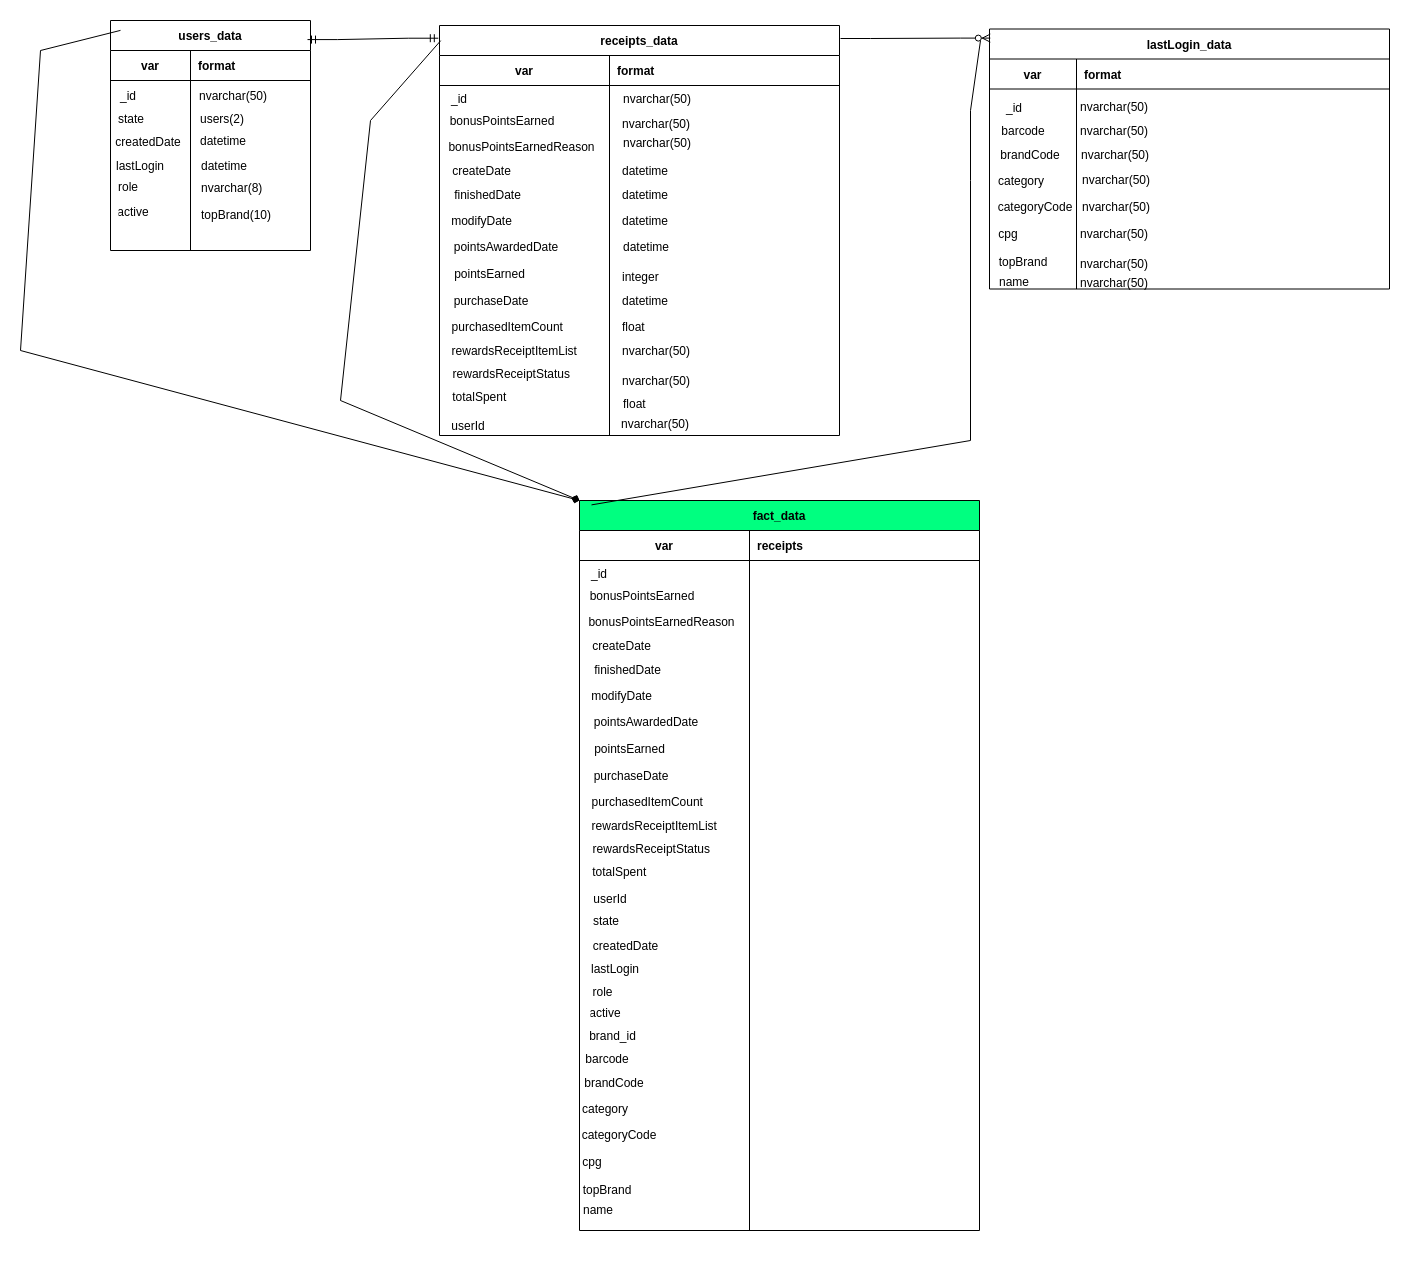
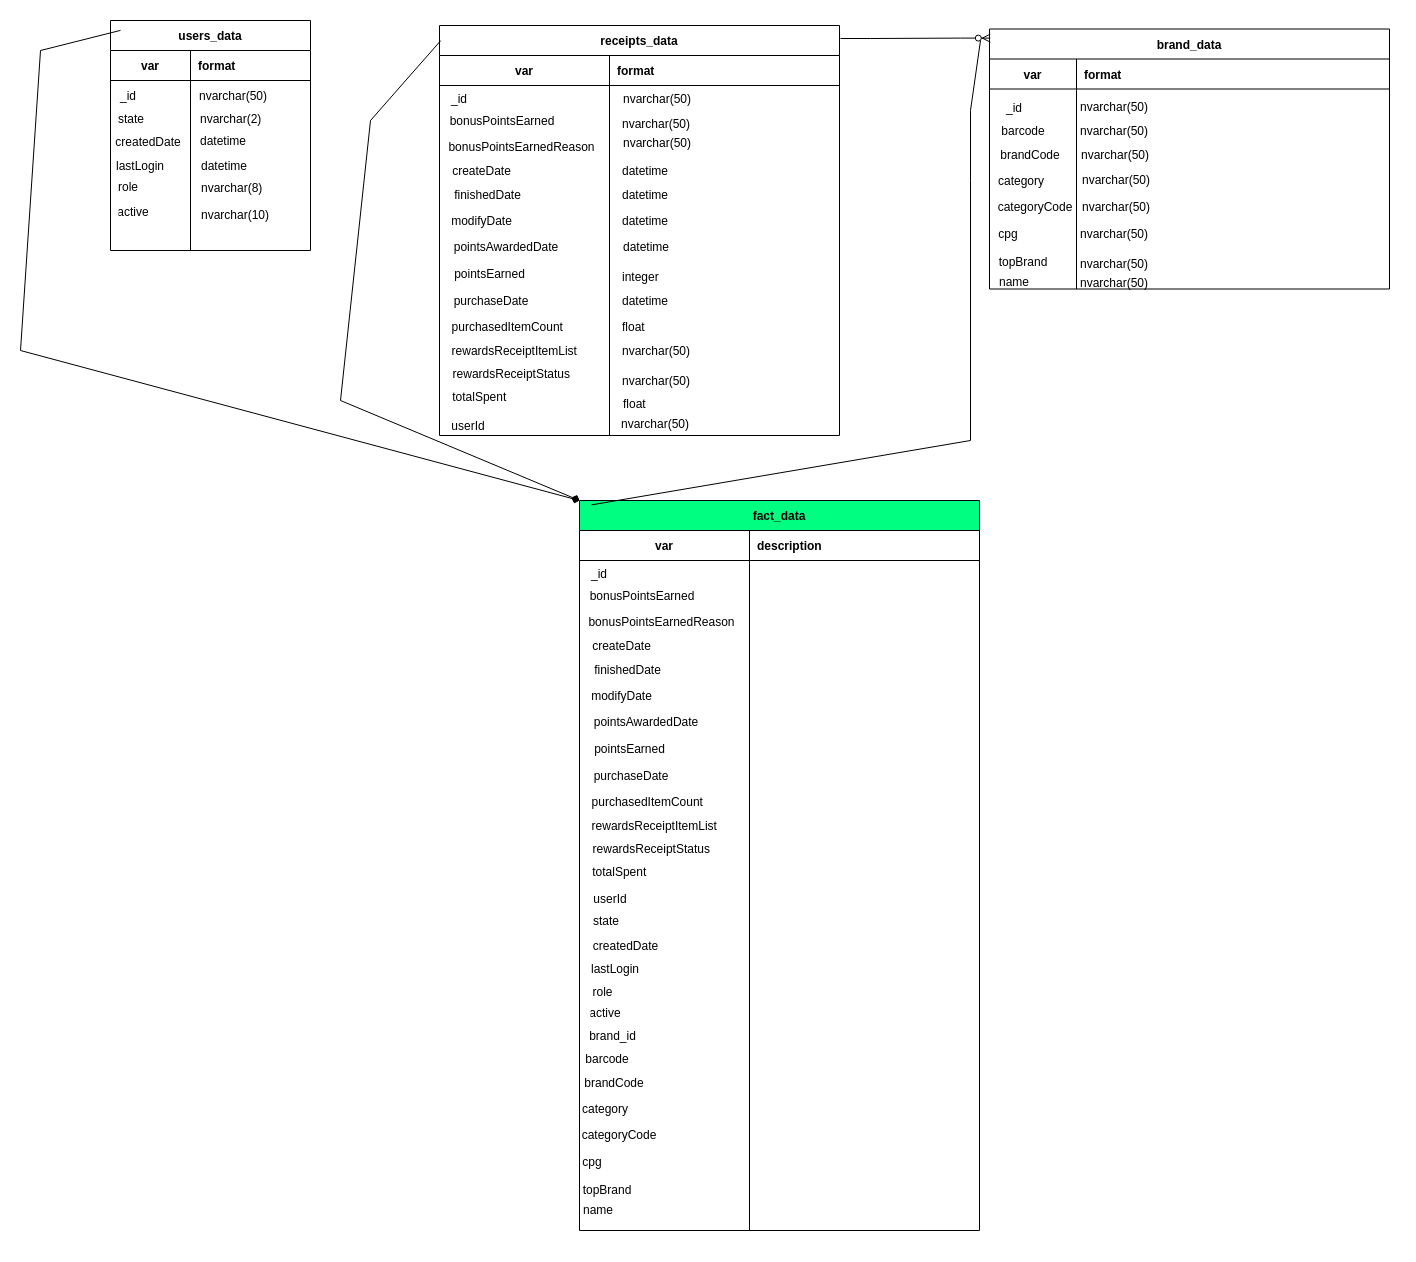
edge "users_data" -- "receipts_data": removed
node "lastLogin_data": label "lastLogin_data" -> "brand_data"
node "users(2)": label "users(2)" -> "nvarchar(2)"
node "topBrand(10)": label "topBrand(10)" -> "nvarchar(10)"
node "receipts": label "receipts" -> "description"
